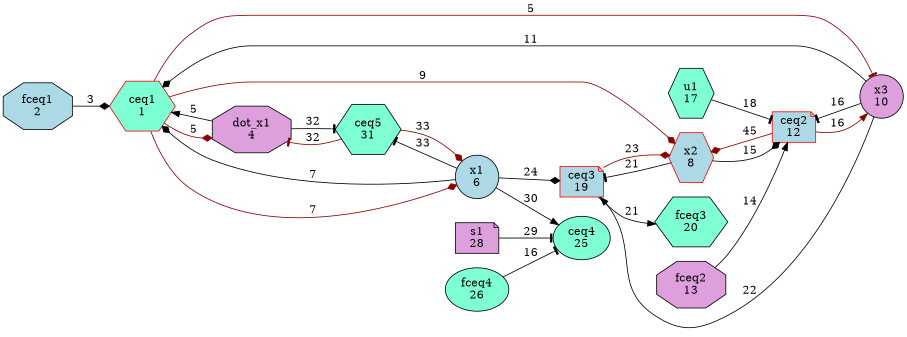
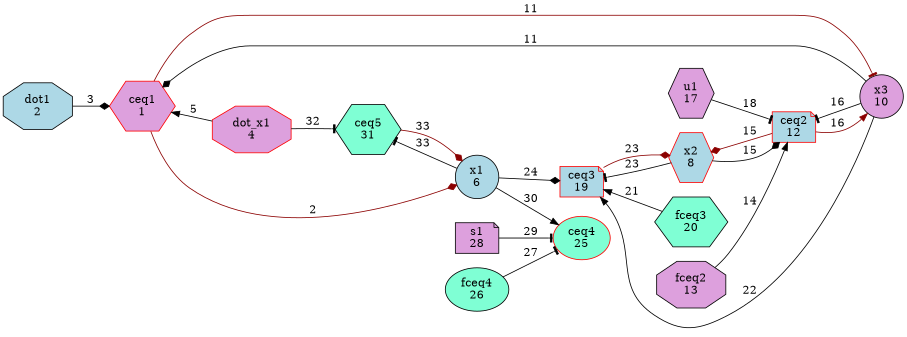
edge "ceq1 1" -> "x3 10": label "5" -> "11"
edge "ceq1 1" -> "x2 8": removed, label "9"
node "u1 17": fillcolor aquamarine -> plum
node "fceq1 2": label "fceq1 2" -> "dot1 2"
node "ceq1 1": fillcolor aquamarine -> plum
node "dot_x1 4": color black -> red
edge "ceq2 12" -> "x2 8": label "45" -> "15"
edge "ceq1 1" -> "dot_x1 4": removed, label "5"
edge "ceq5 31" -> "dot_x1 4": removed, label "32"
edge "x2 8" -> "ceq3 19": label "21" -> "23"
edge "x1 6" -> "ceq1 1": removed, label "7"
edge "ceq1 1" -> "x1 6": label "7" -> "2"
edge "ceq3 19" -> "fceq3 20": reversed
node "ceq4 25": color black -> red
edge "fceq4 26" -> "ceq4 25": label "16" -> "27"
